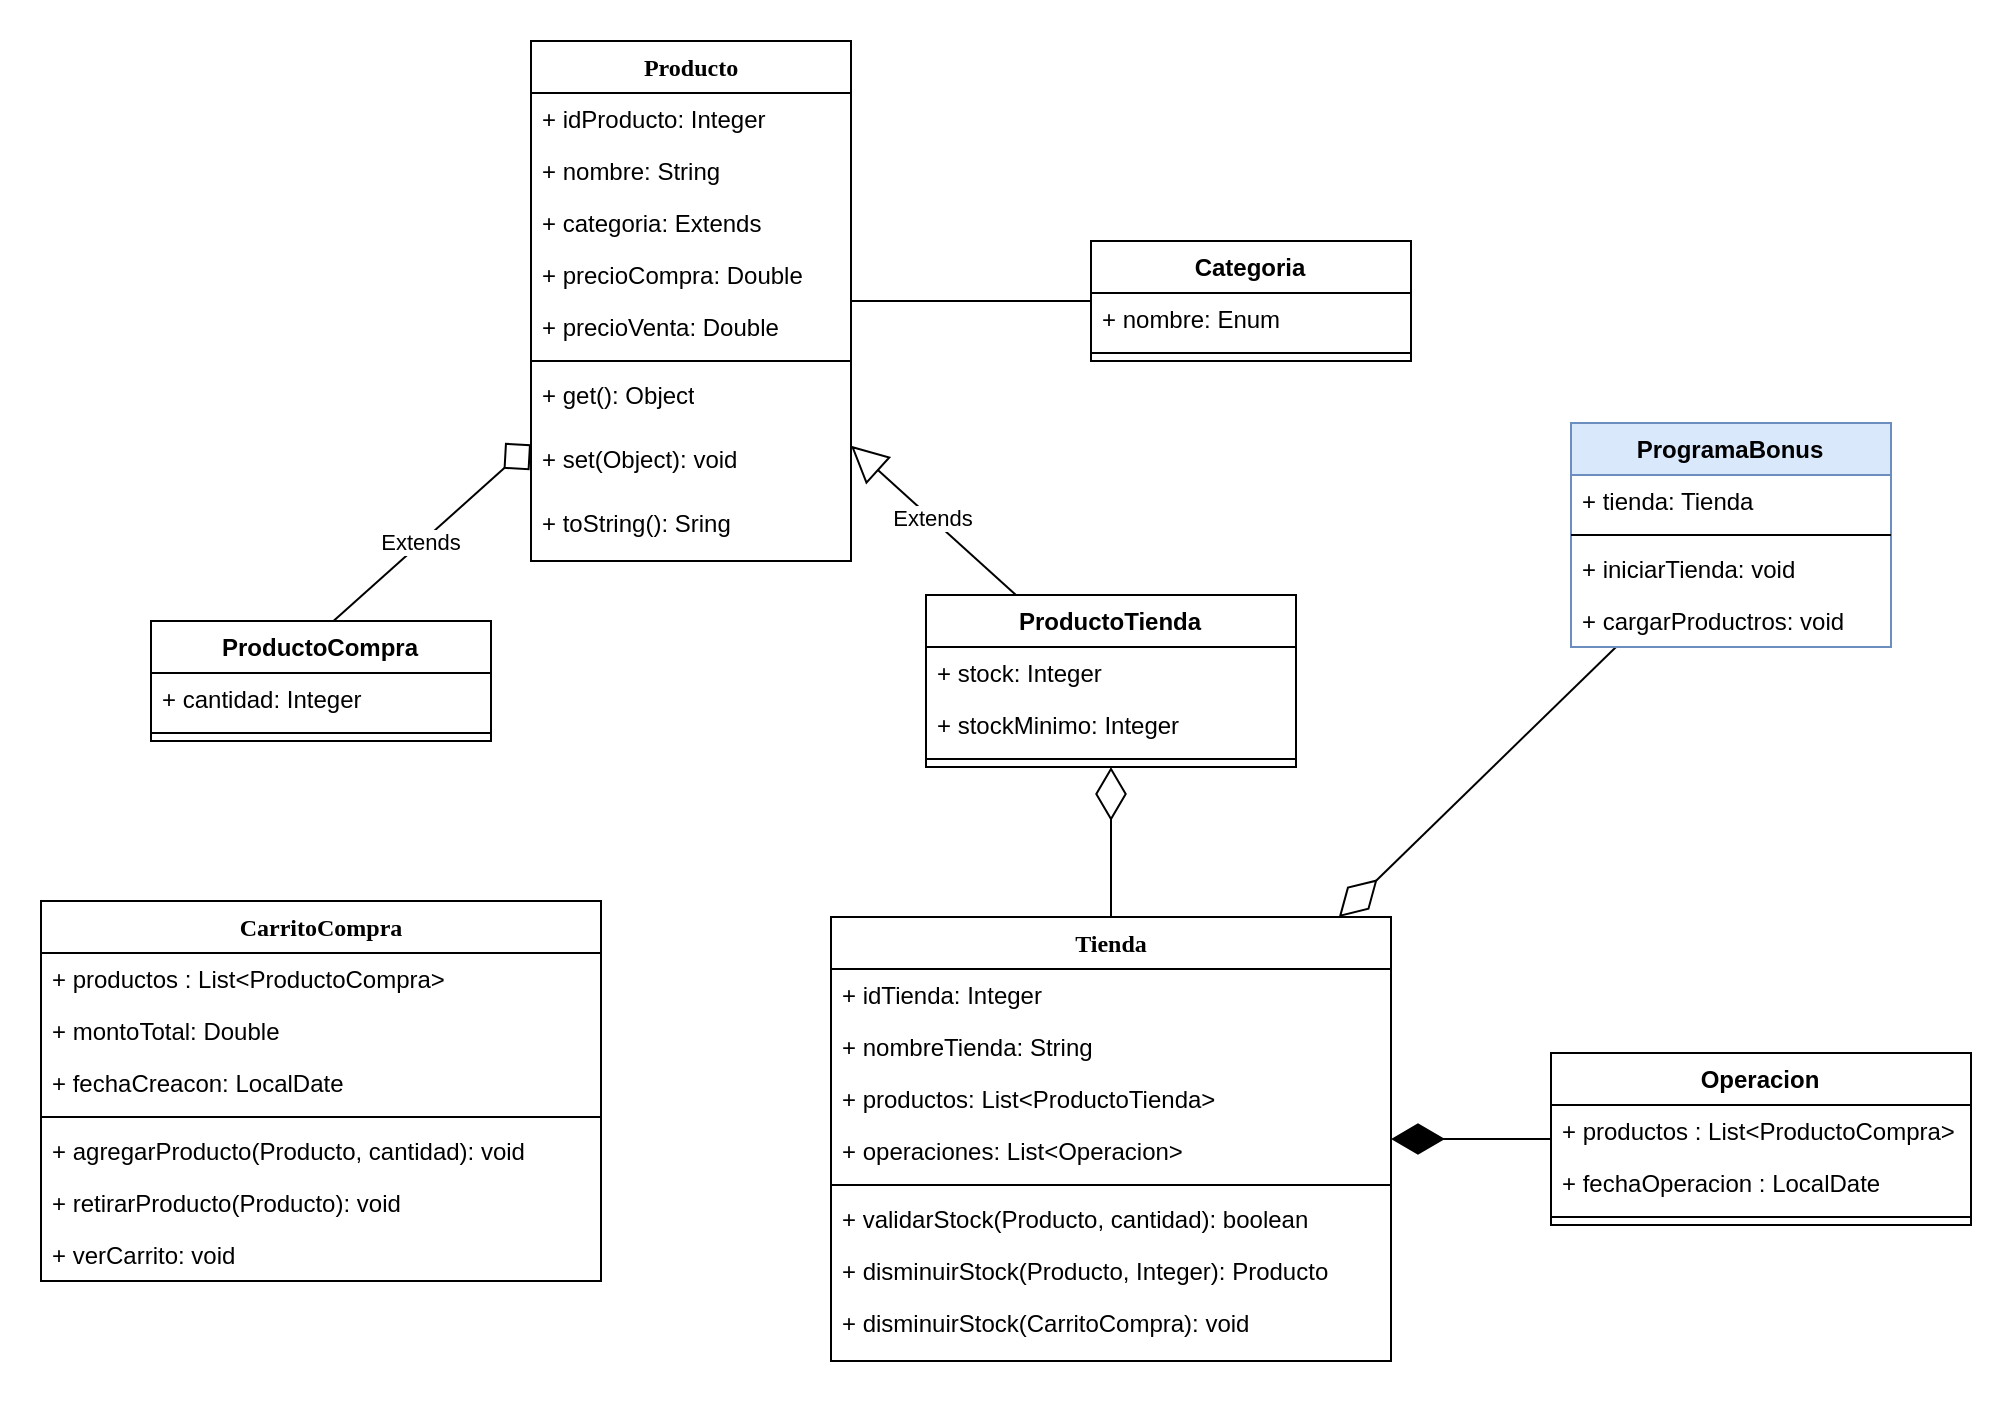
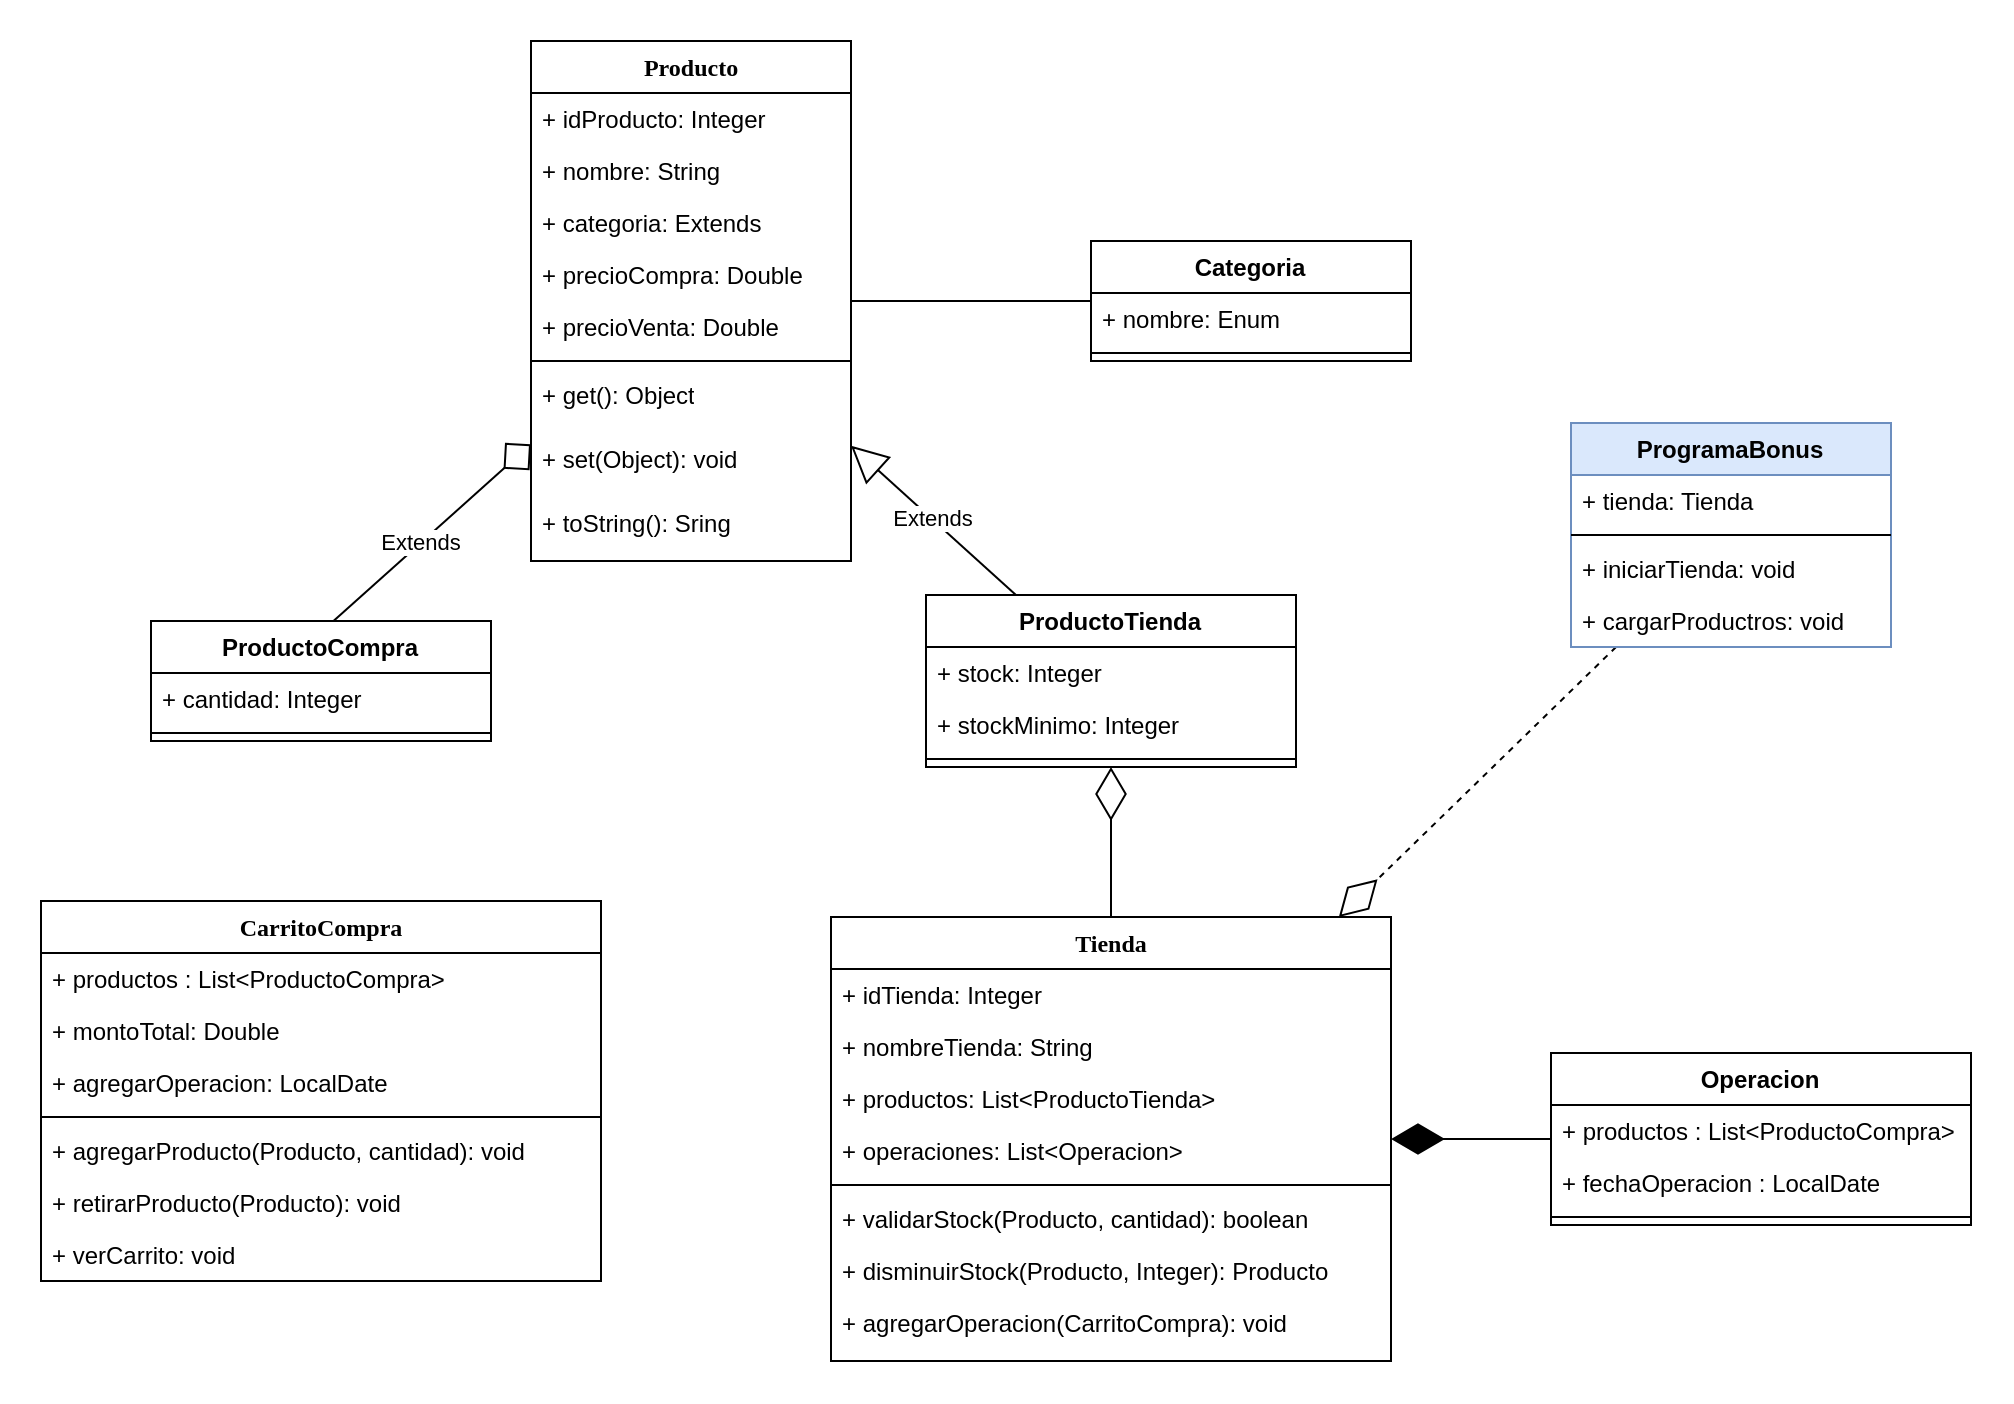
edge "ProgramaBonus" -> "Tienda": style solid -> dashed
node "+ fechaCreacon: LocalDate": label "+ fechaCreacon: LocalDate" -> "+ agregarOperacion: LocalDate"
node "+ disminuirStock(CarritoCompra): void": label "+ disminuirStock(CarritoCompra): void" -> "+ agregarOperacion(CarritoCompra): void"
